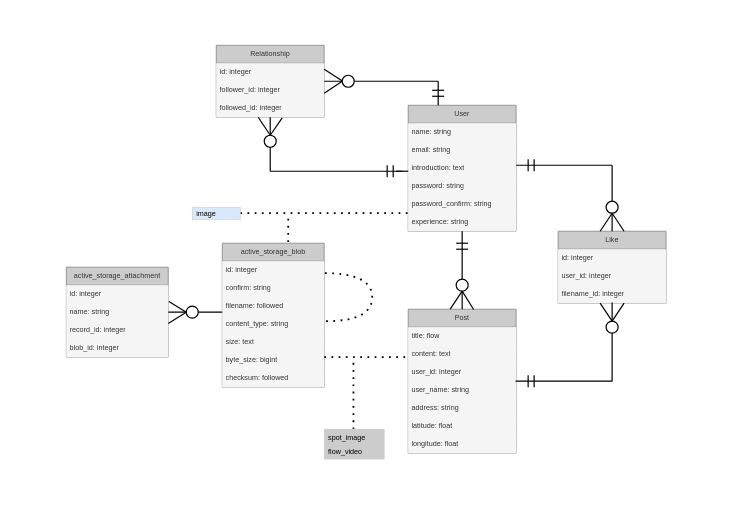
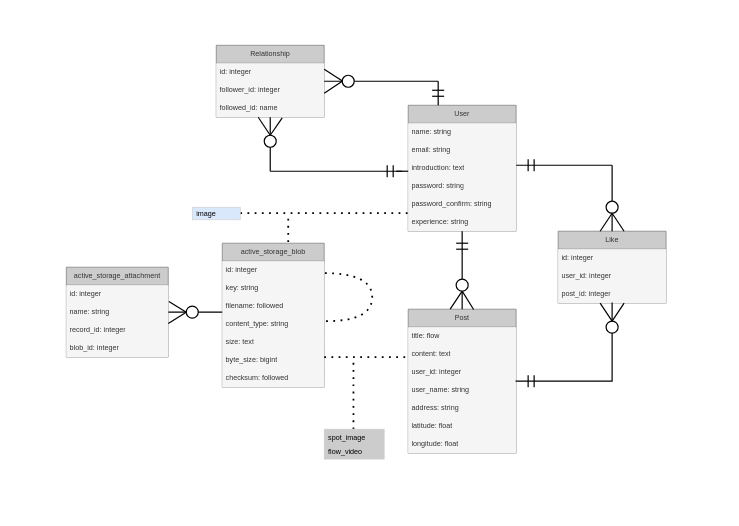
node "followed_id: integer": label "followed_id: integer" -> "followed_id: name"
node "confirm: string": label "confirm: string" -> "key: string"
node "filename_id: integer": label "filename_id: integer" -> "post_id: integer"
